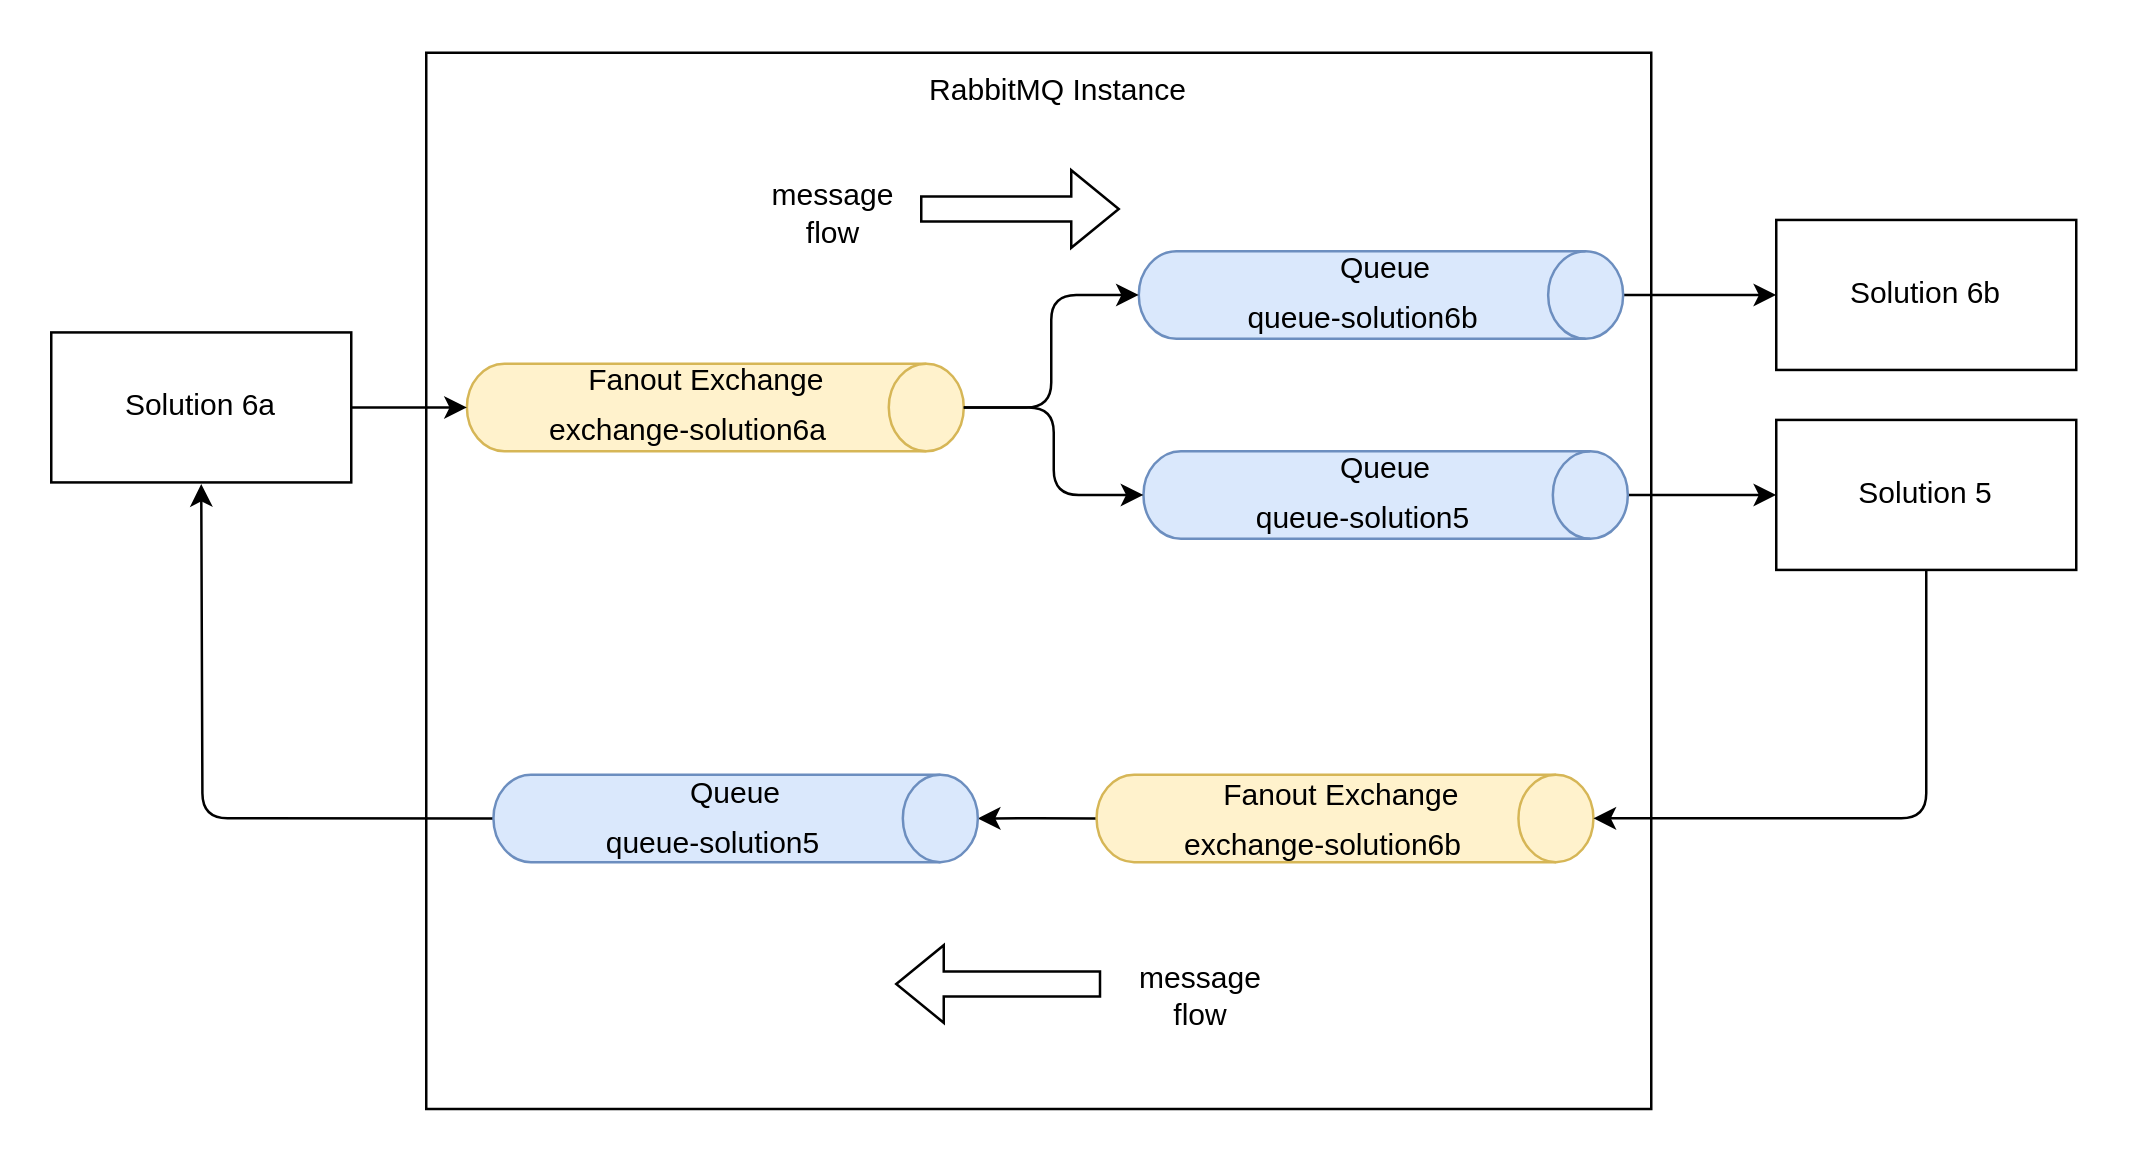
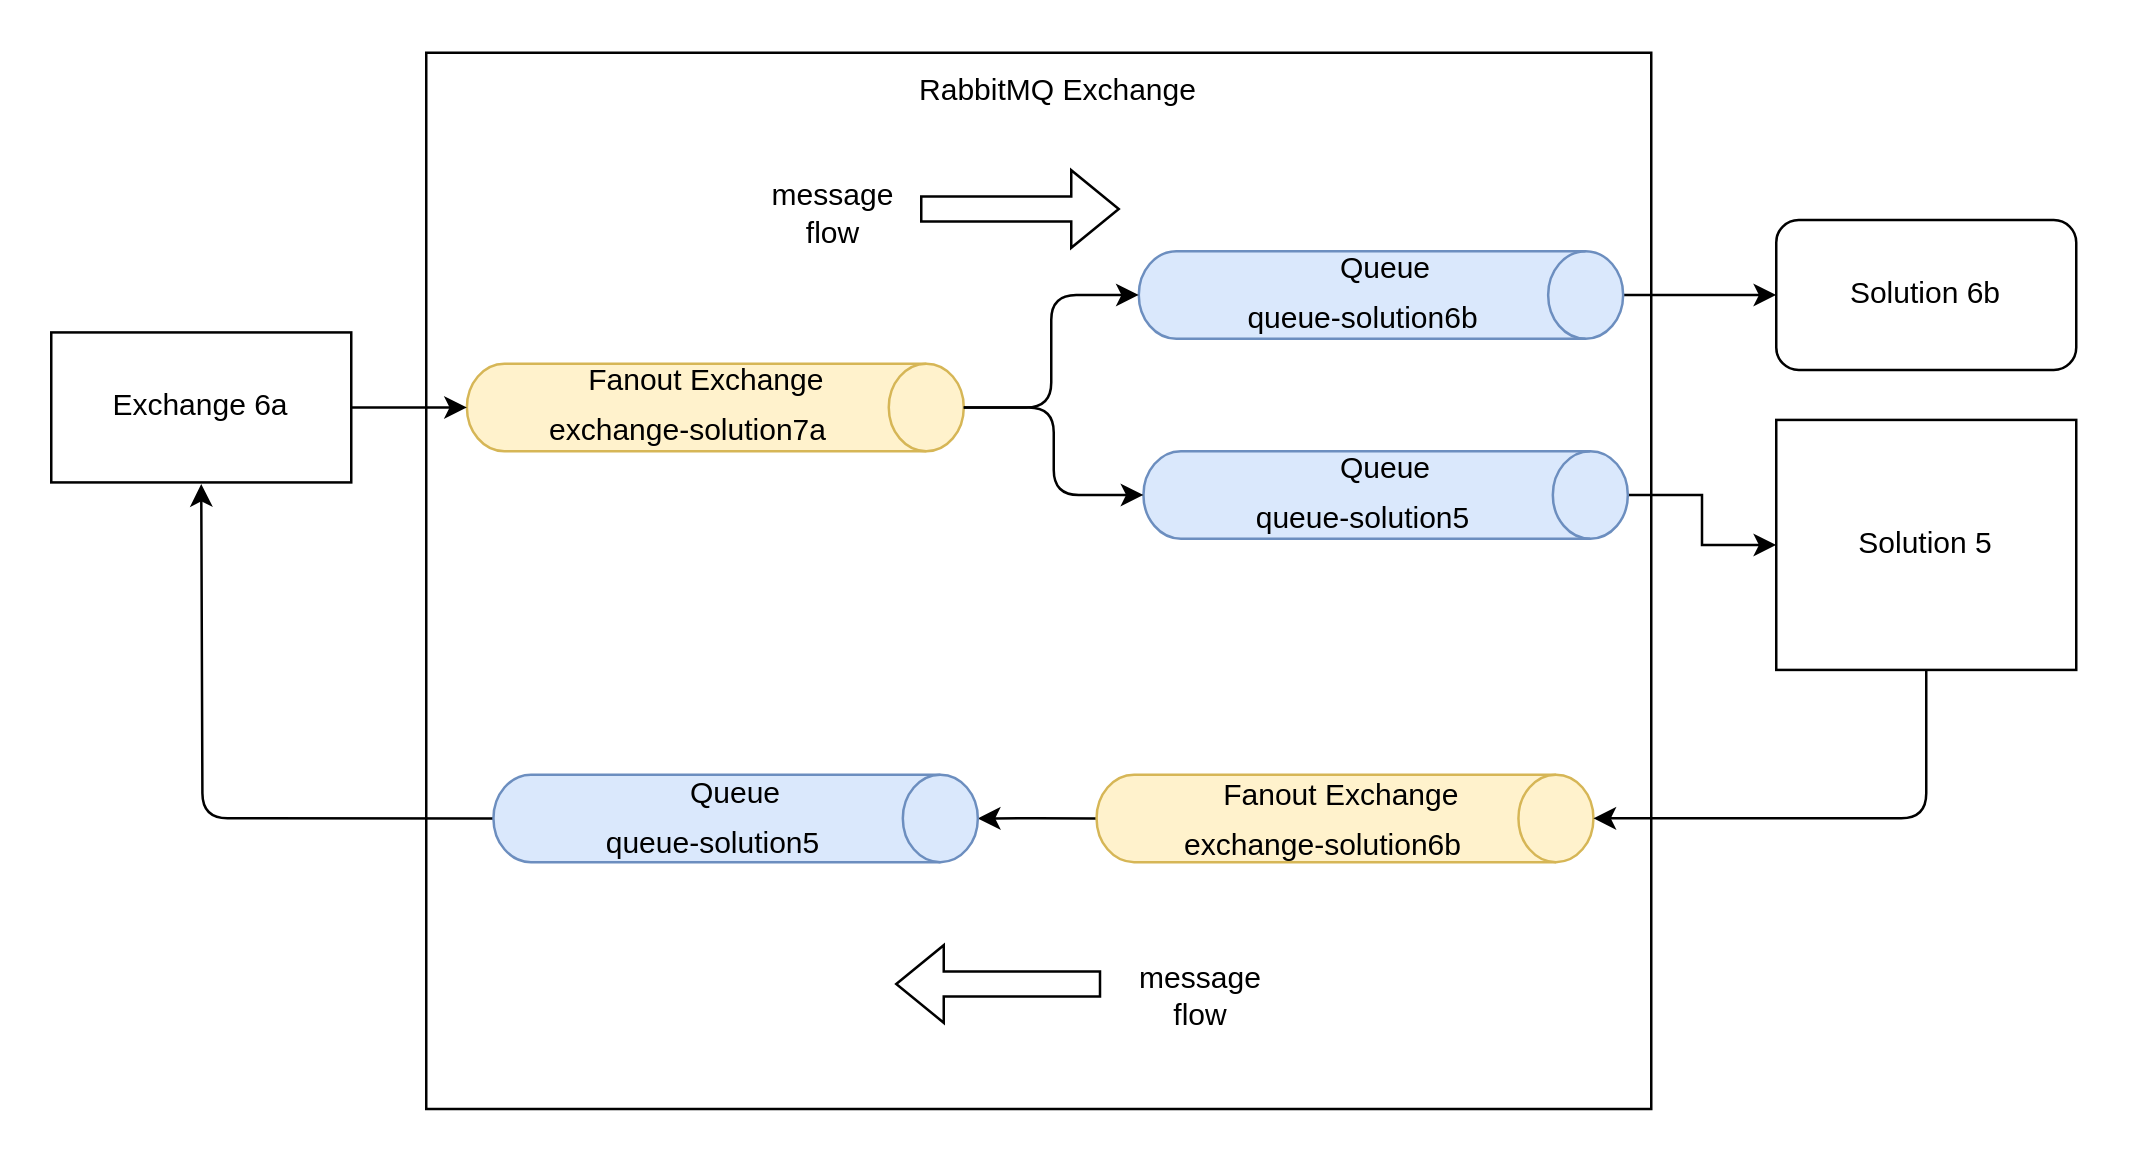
node "RabbitMQ Instance": label "RabbitMQ Instance" -> "RabbitMQ Exchange"
node "Solution 6b": shape rectangle -> rounded rectangle
node "Solution 6a": label "Solution 6a" -> "Exchange 6a"
node "exchange-solution6a": label "exchange-solution6a" -> "exchange-solution7a"
node "Solution 5": size 300x150 -> 300x250
